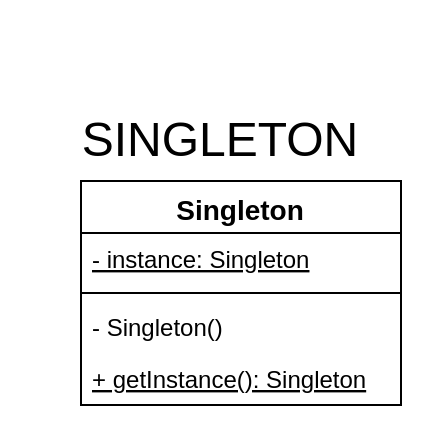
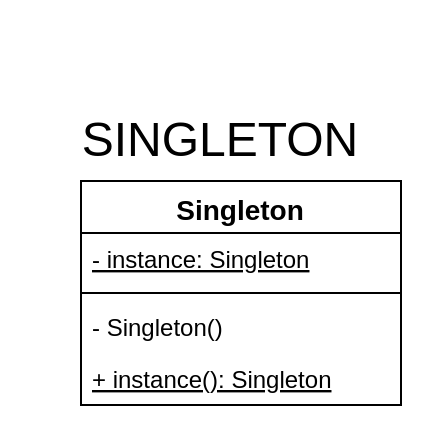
node "+ getInstance(): Singleton": label "+ getInstance(): Singleton" -> "+ instance(): Singleton"
